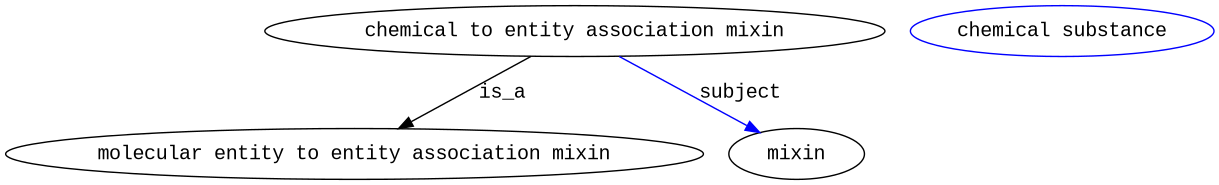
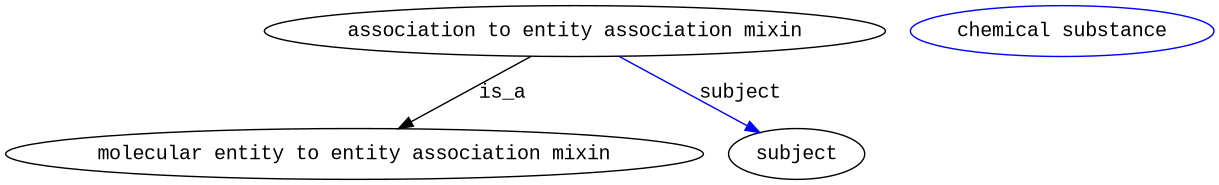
node "chemical to entity association mixin": label "chemical to entity association mixin" -> "association to entity association mixin"
node "mixin": label "mixin" -> "subject"
